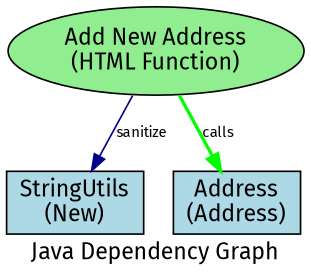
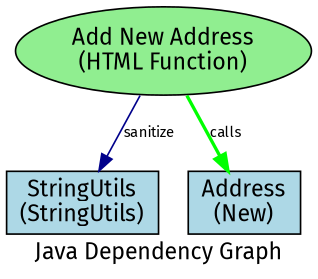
node "StringUtils (New)": label "StringUtils (New)" -> "StringUtils (StringUtils)"
node "Address (Address)": label "Address (Address)" -> "Address (New)"
